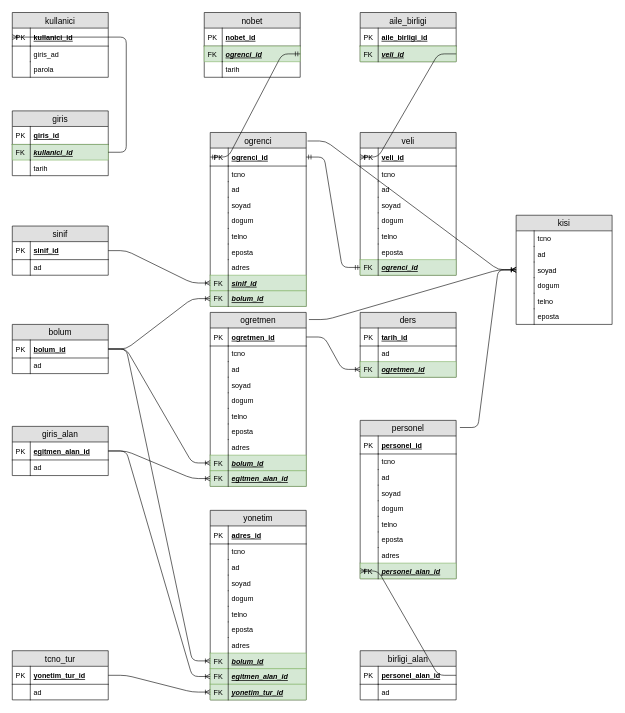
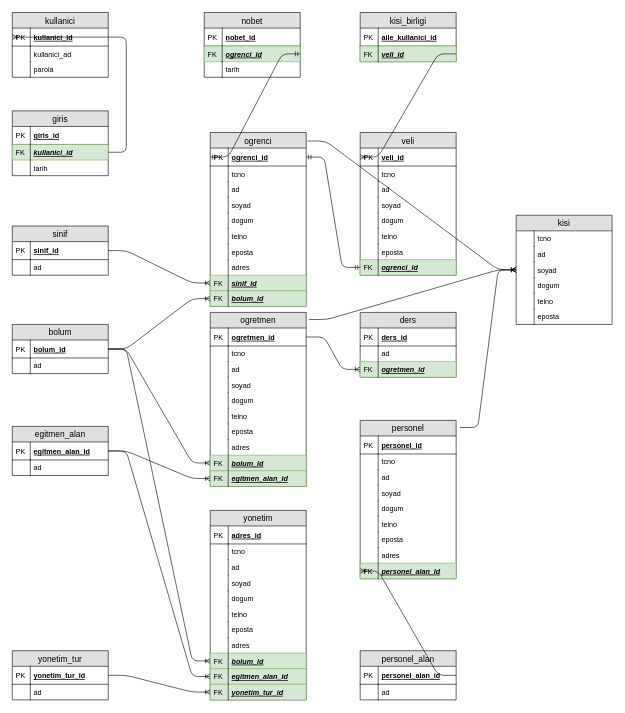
node "aile_birligi": label "aile_birligi" -> "kisi_birligi"
node "aile_birligi_id": label "aile_birligi_id" -> "aile_kullanici_id"
node "giris_ad": label "giris_ad" -> "kullanici_ad"
node "tarih_id": label "tarih_id" -> "ders_id"
node "giris_alan": label "giris_alan" -> "egitmen_alan"
node "tcno_tur": label "tcno_tur" -> "yonetim_tur"
node "birligi_alan": label "birligi_alan" -> "personel_alan"
